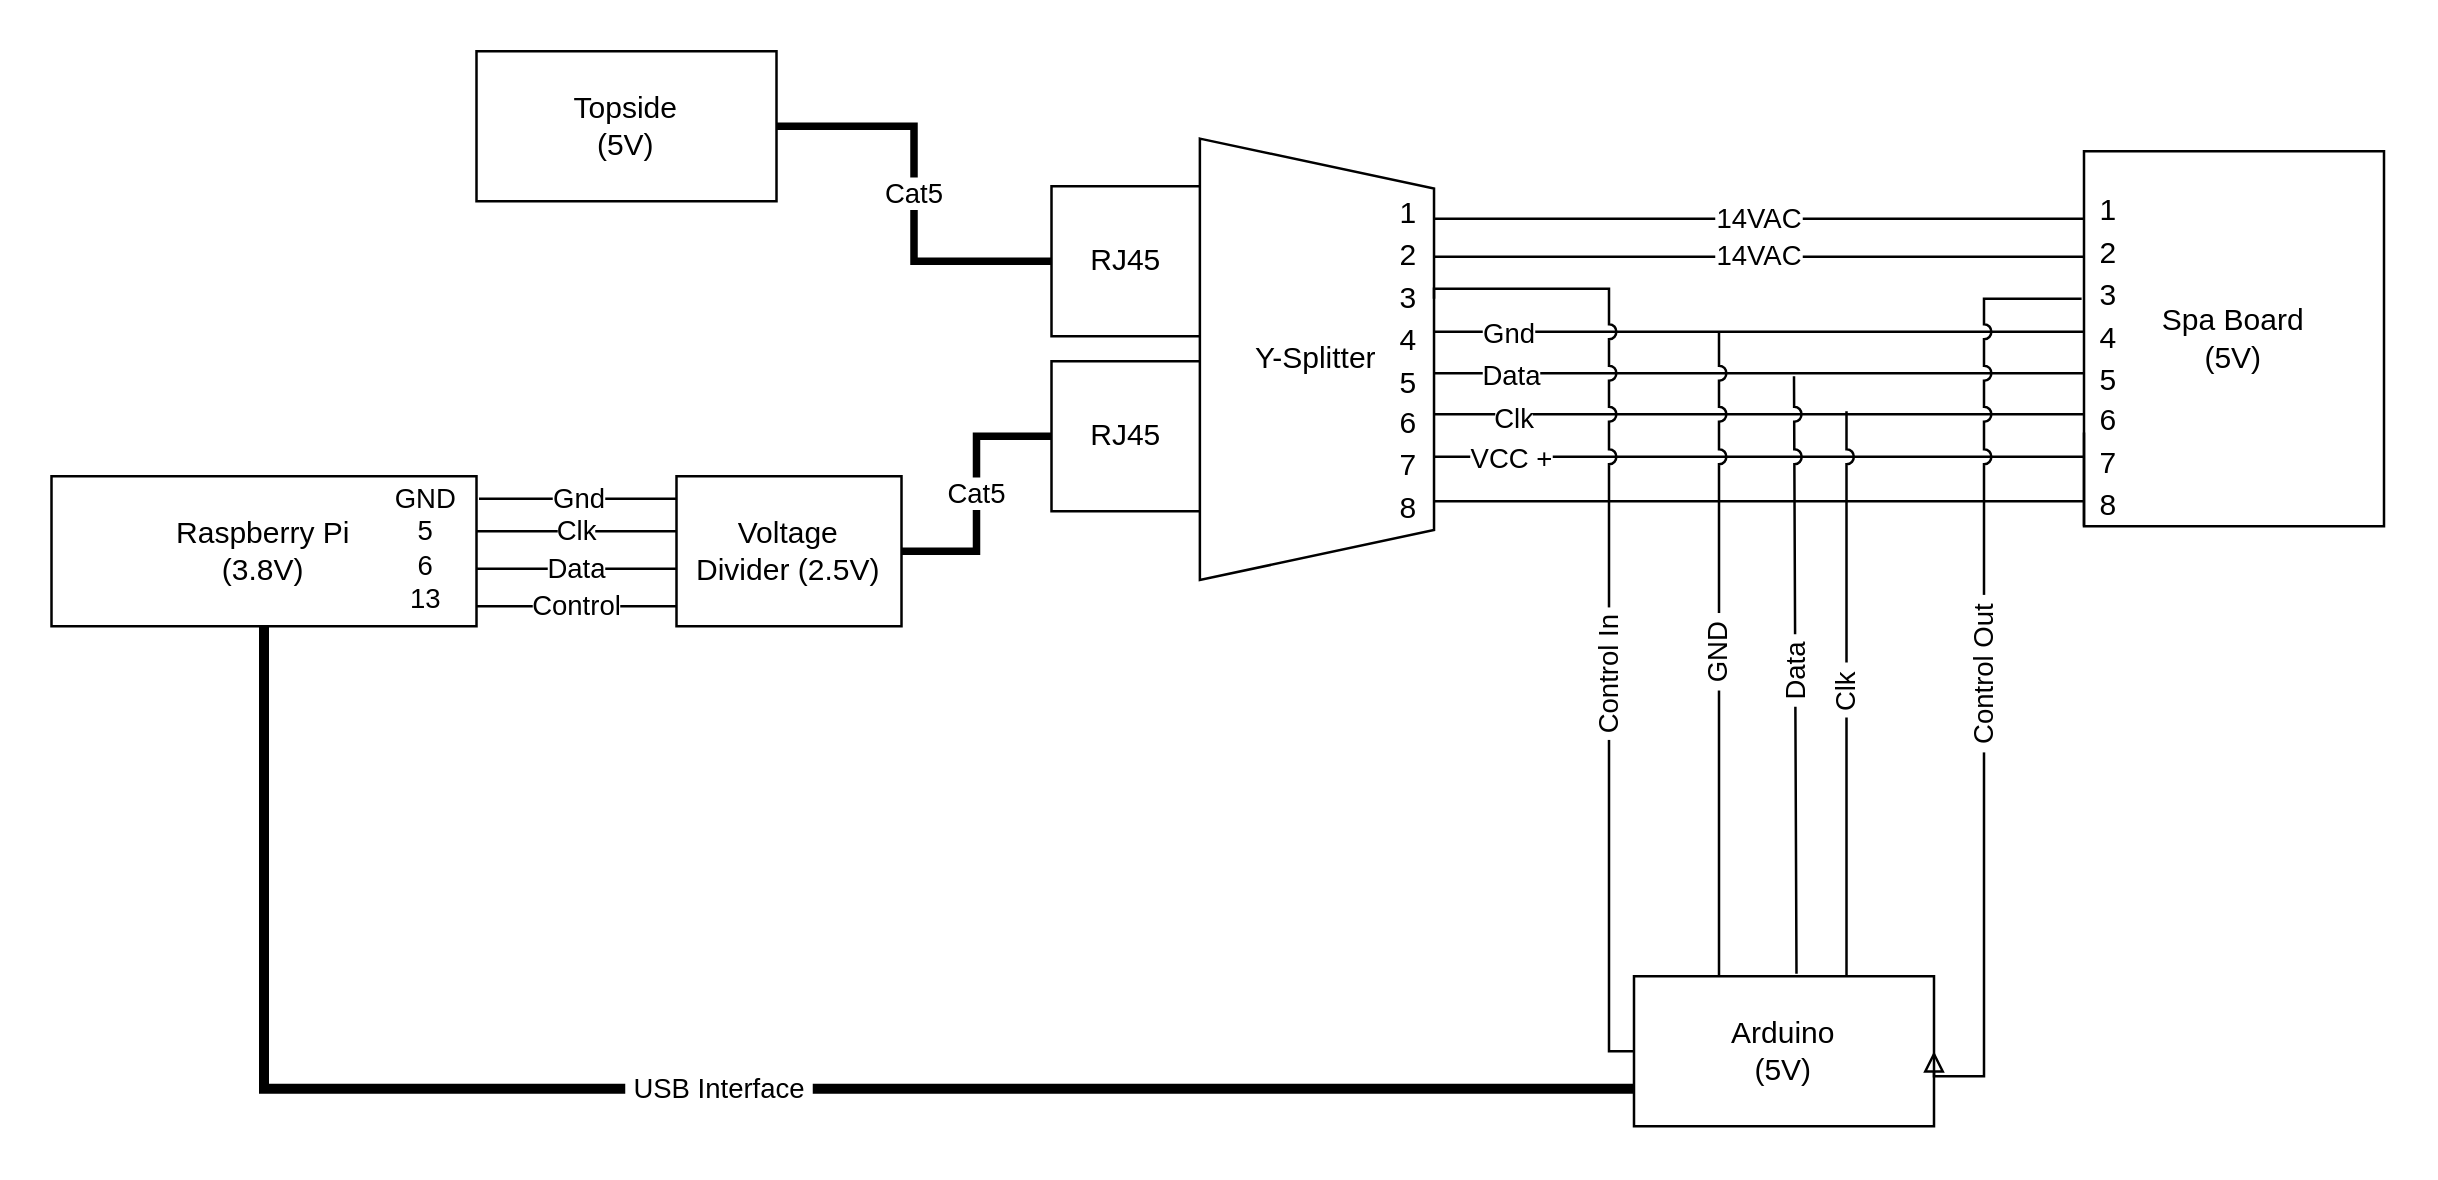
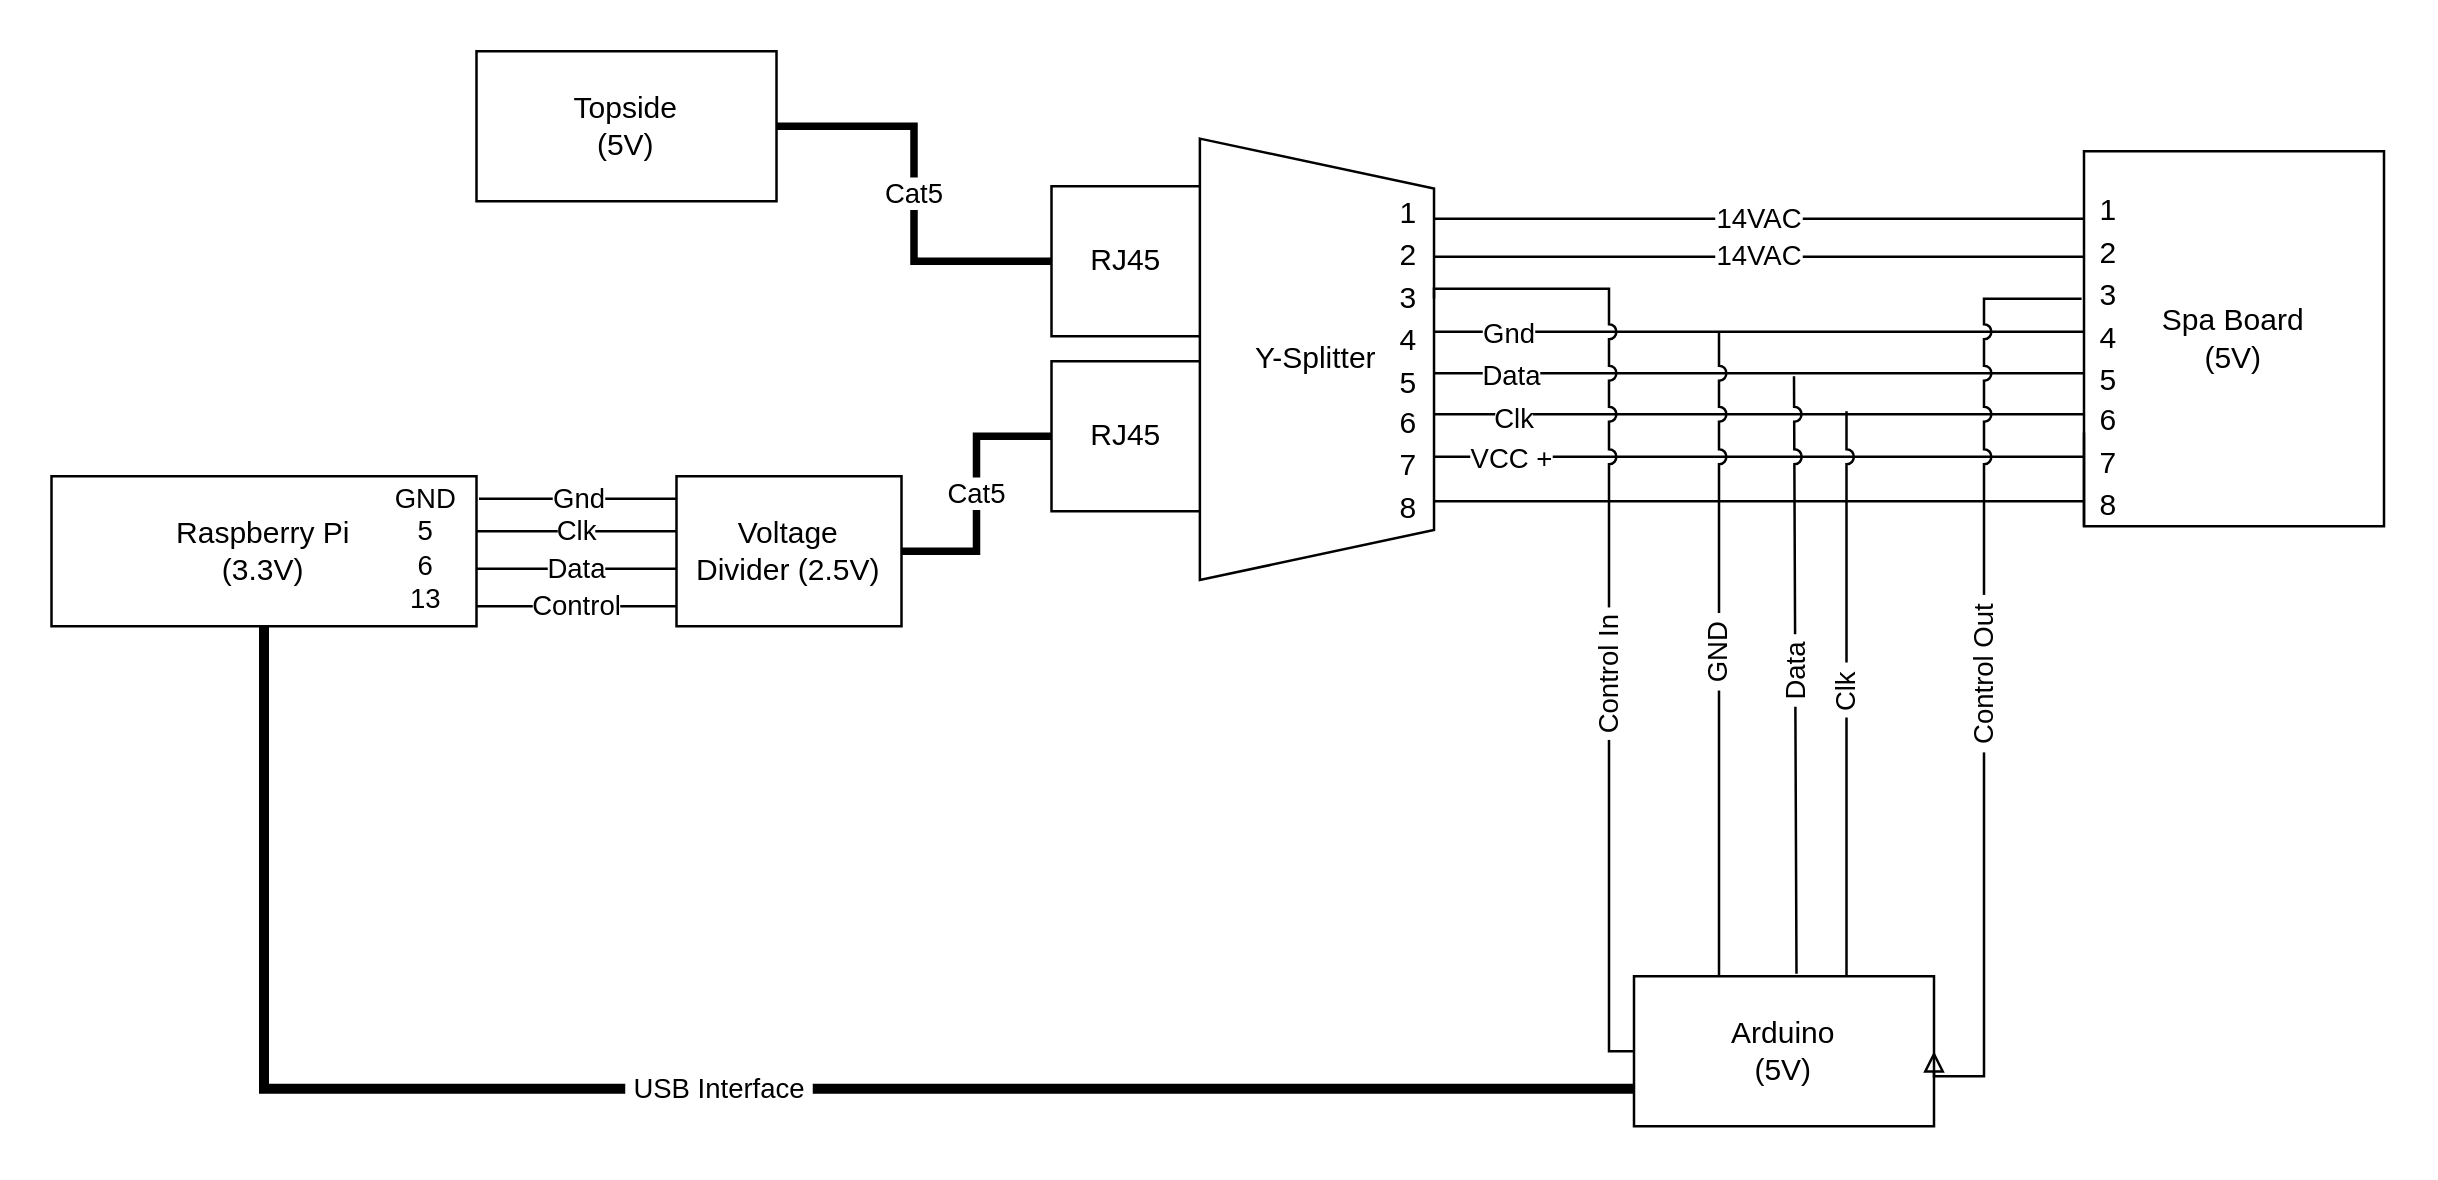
node "Raspberry Pi (3.8V)": label "Raspberry Pi (3.8V)" -> "Raspberry Pi (3.3V)"
